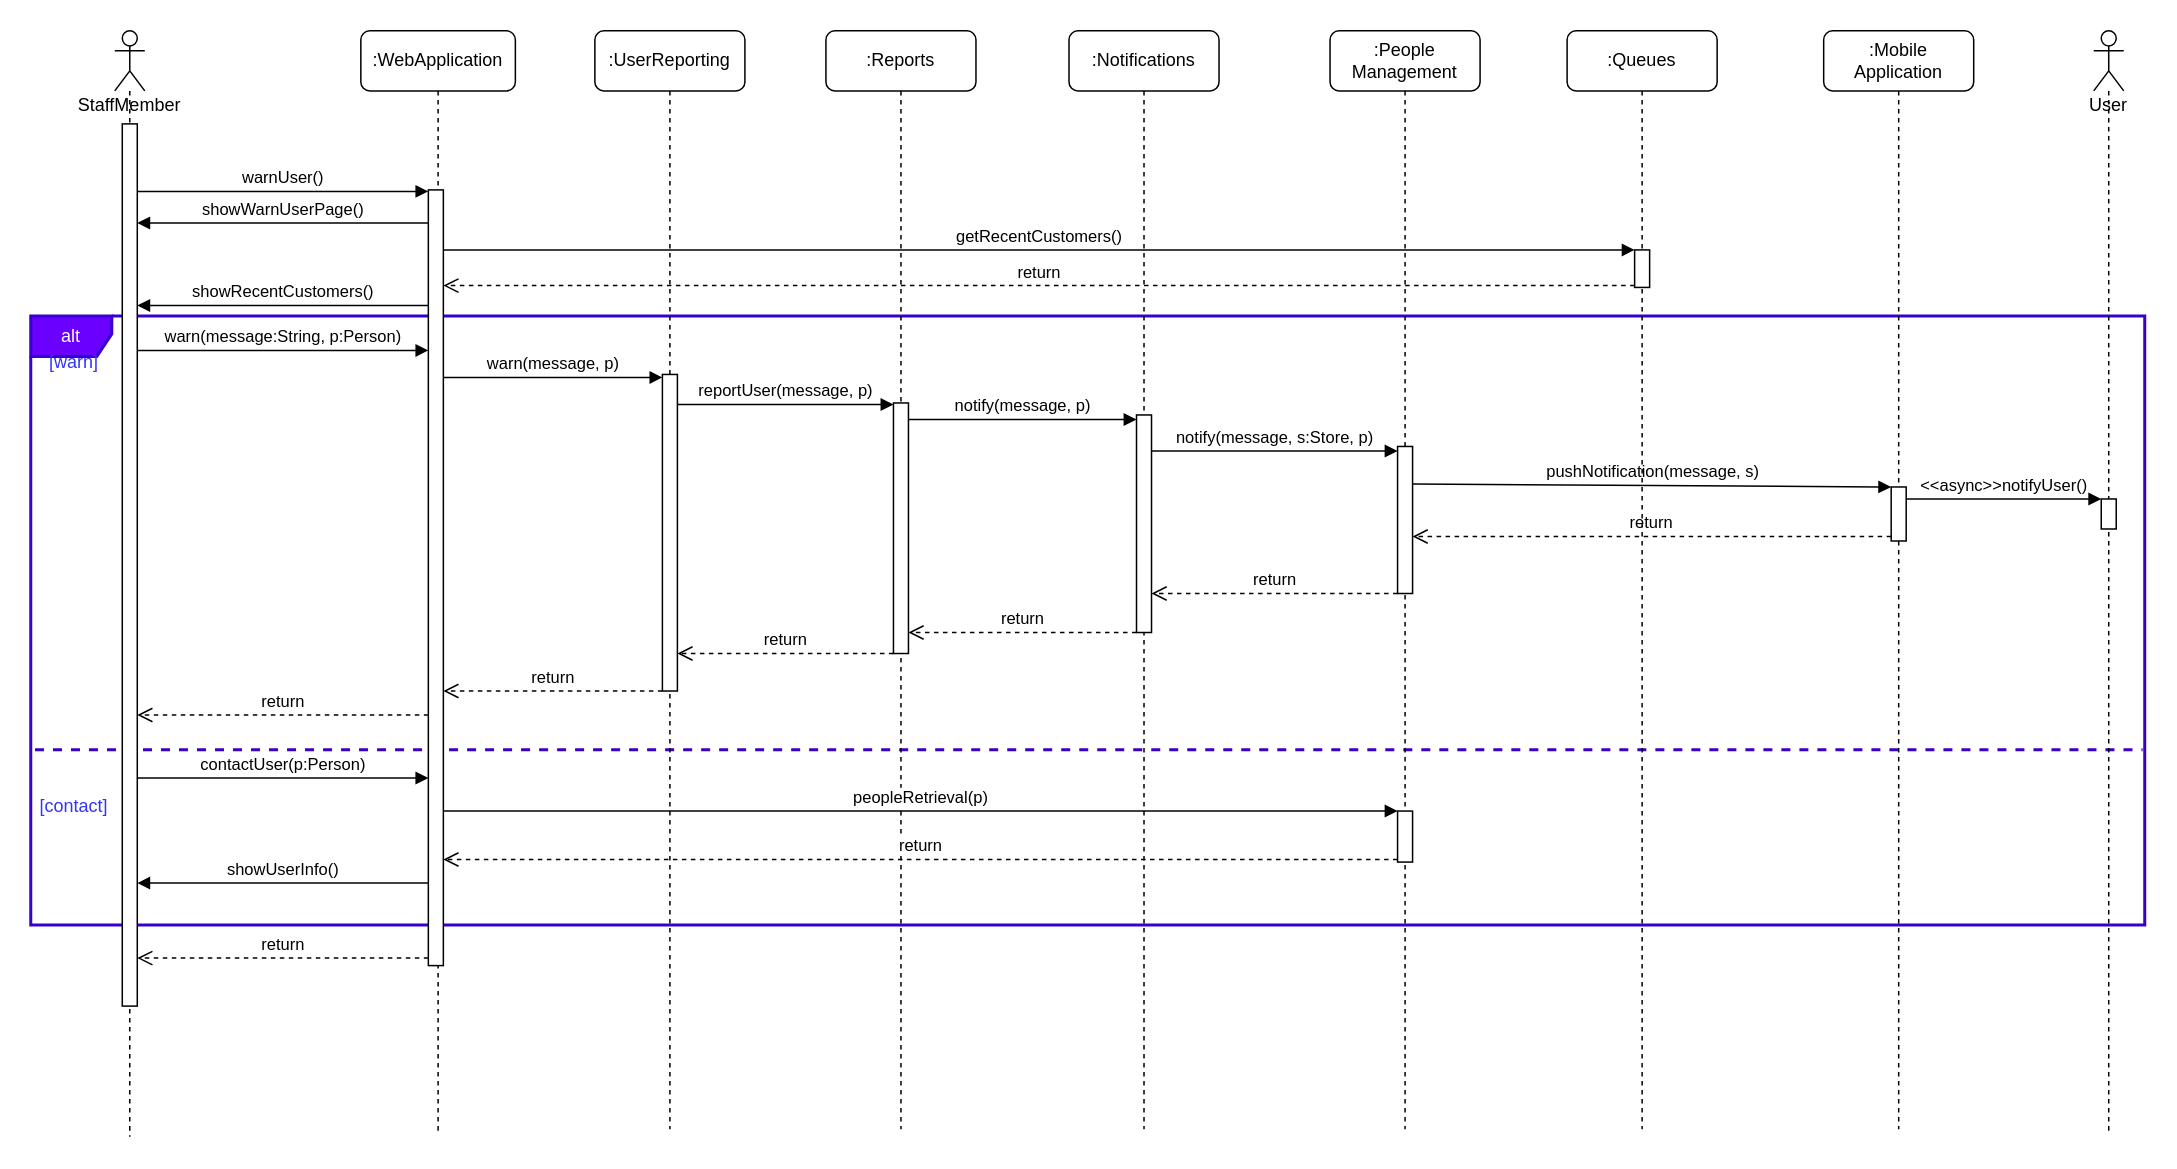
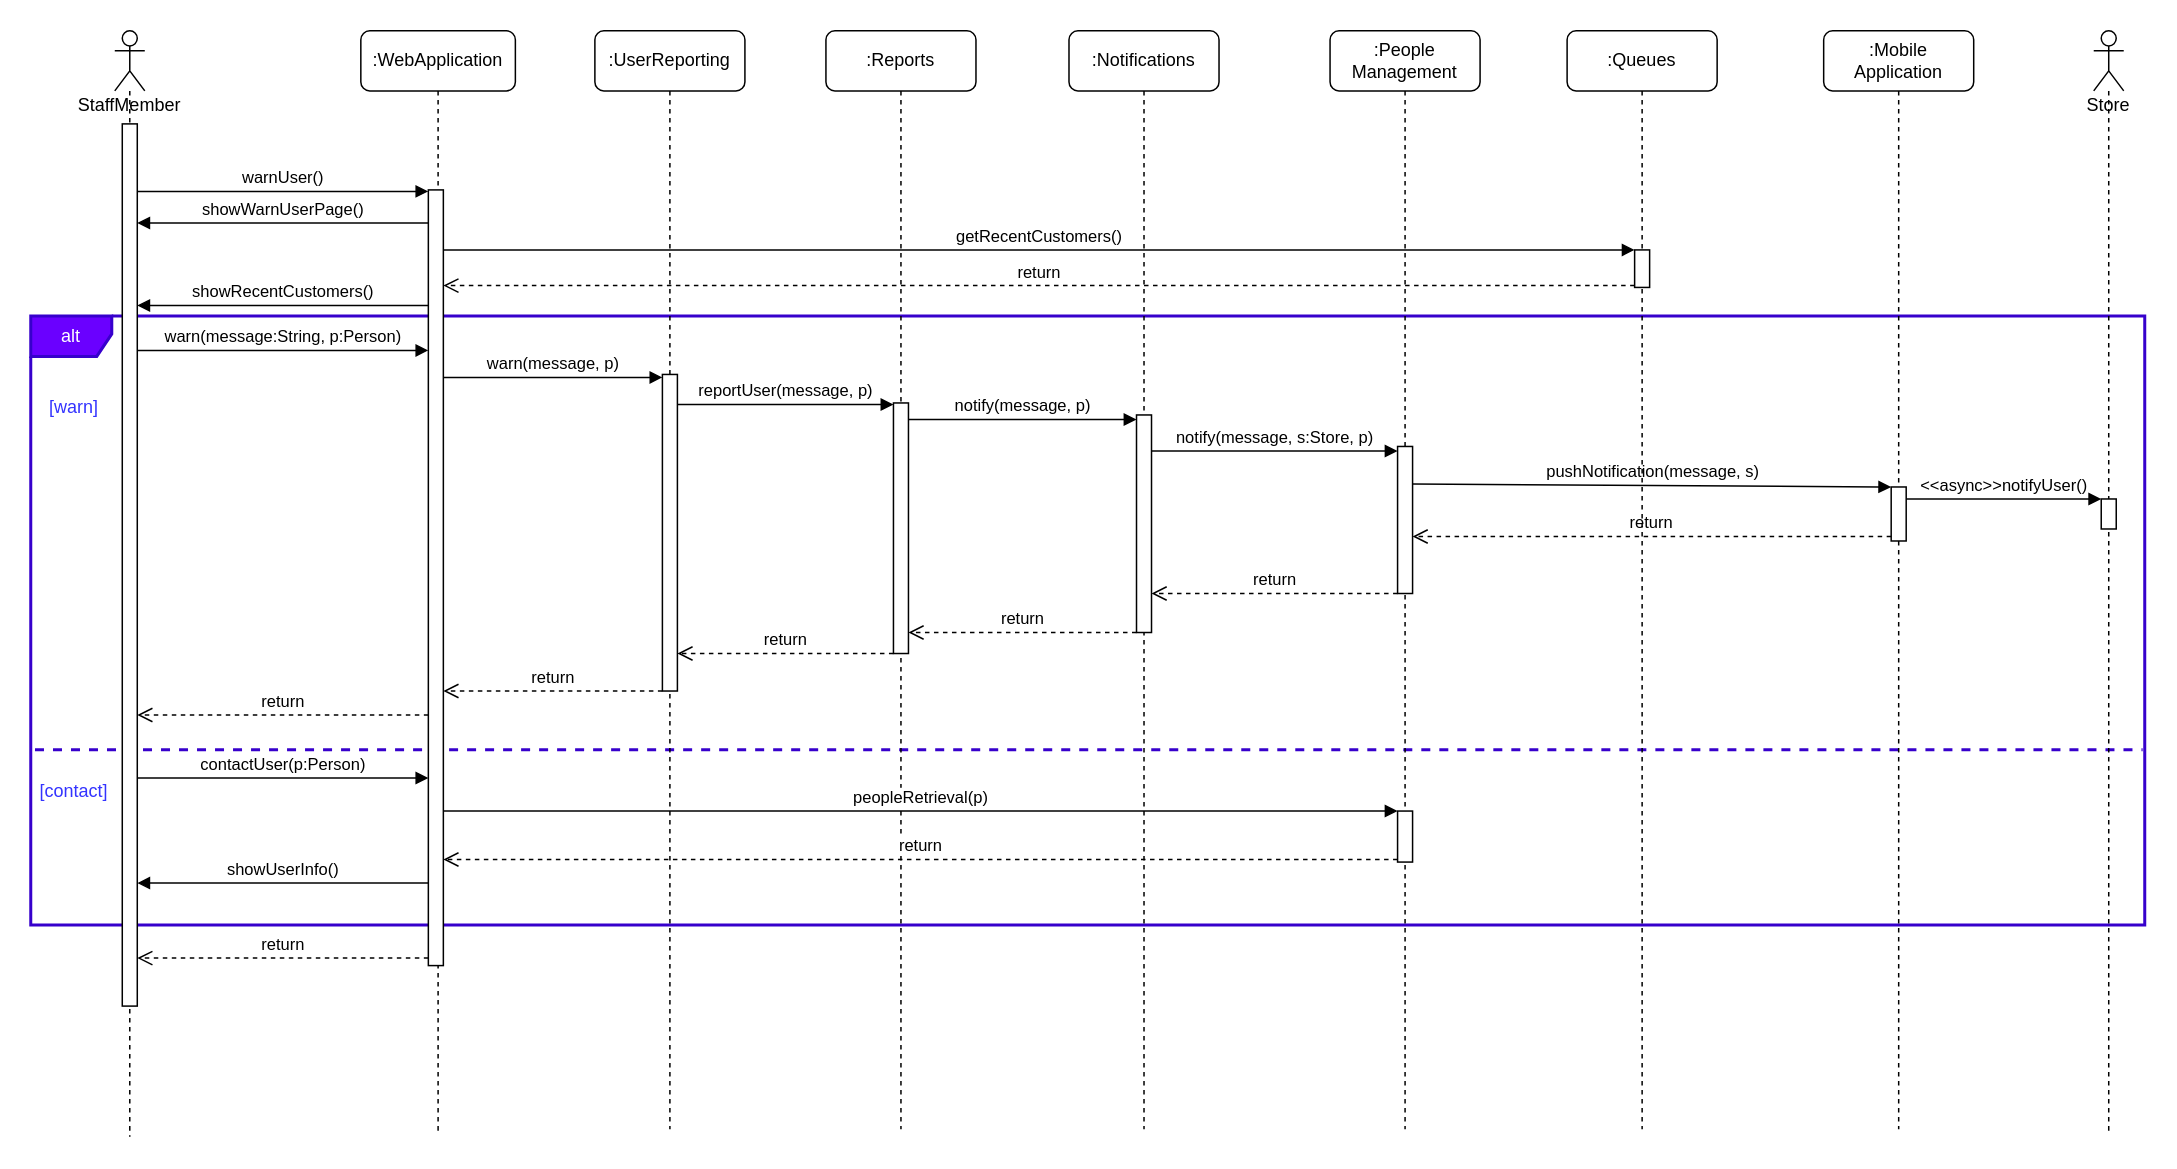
node "User": label "User" -> "Store"
node "[warn]": moved (74, 362) -> (74, 407)
node "[contact]": moved (74, 806) -> (74, 791)
